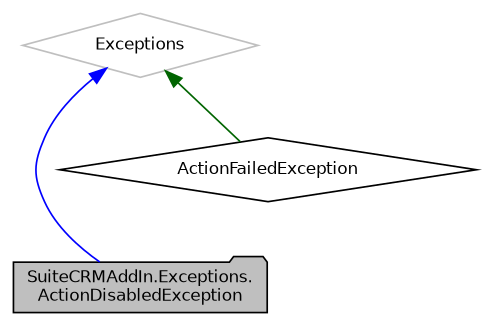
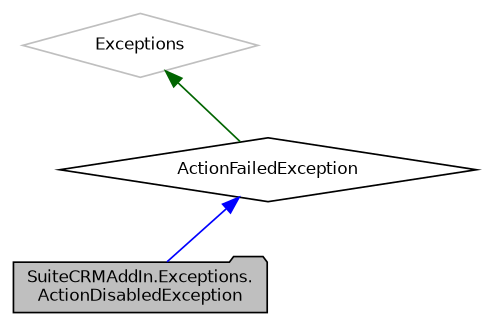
edge "SuiteCRMAddIn.Exceptions. ActionDisabledException" -> "Exceptions": now "SuiteCRMAddIn.Exceptions. ActionDisabledException" -> "ActionFailedException"
